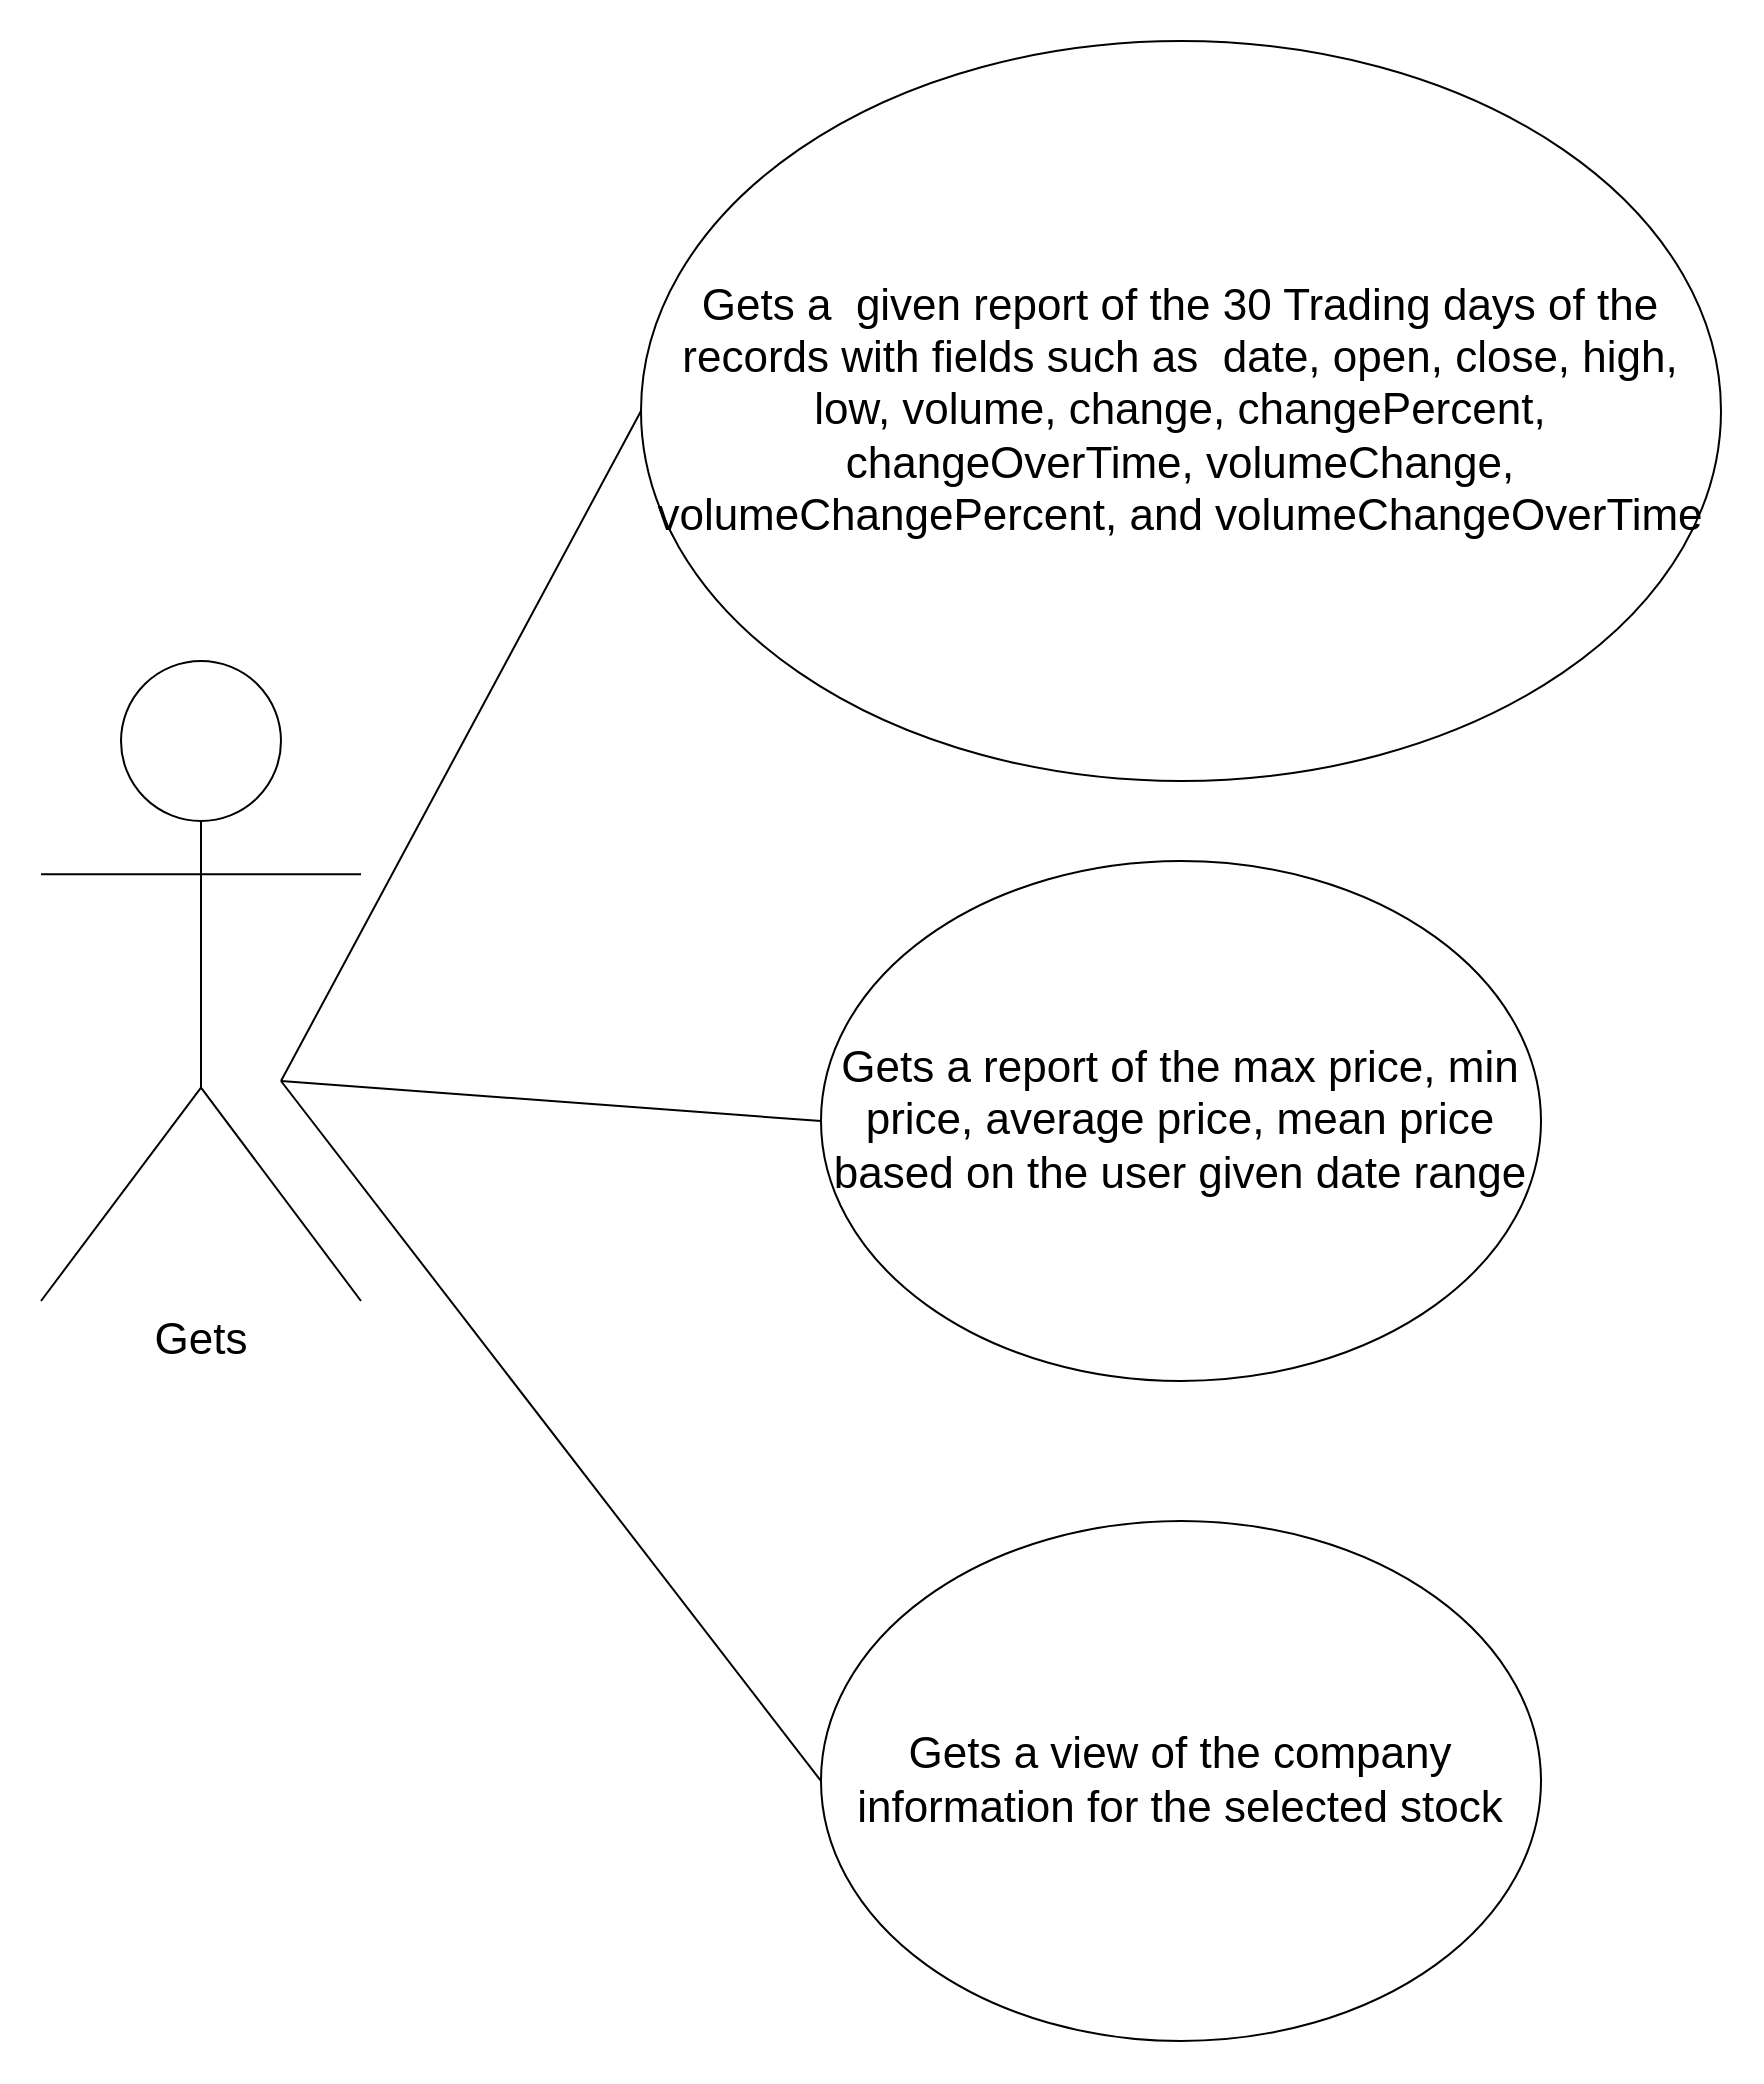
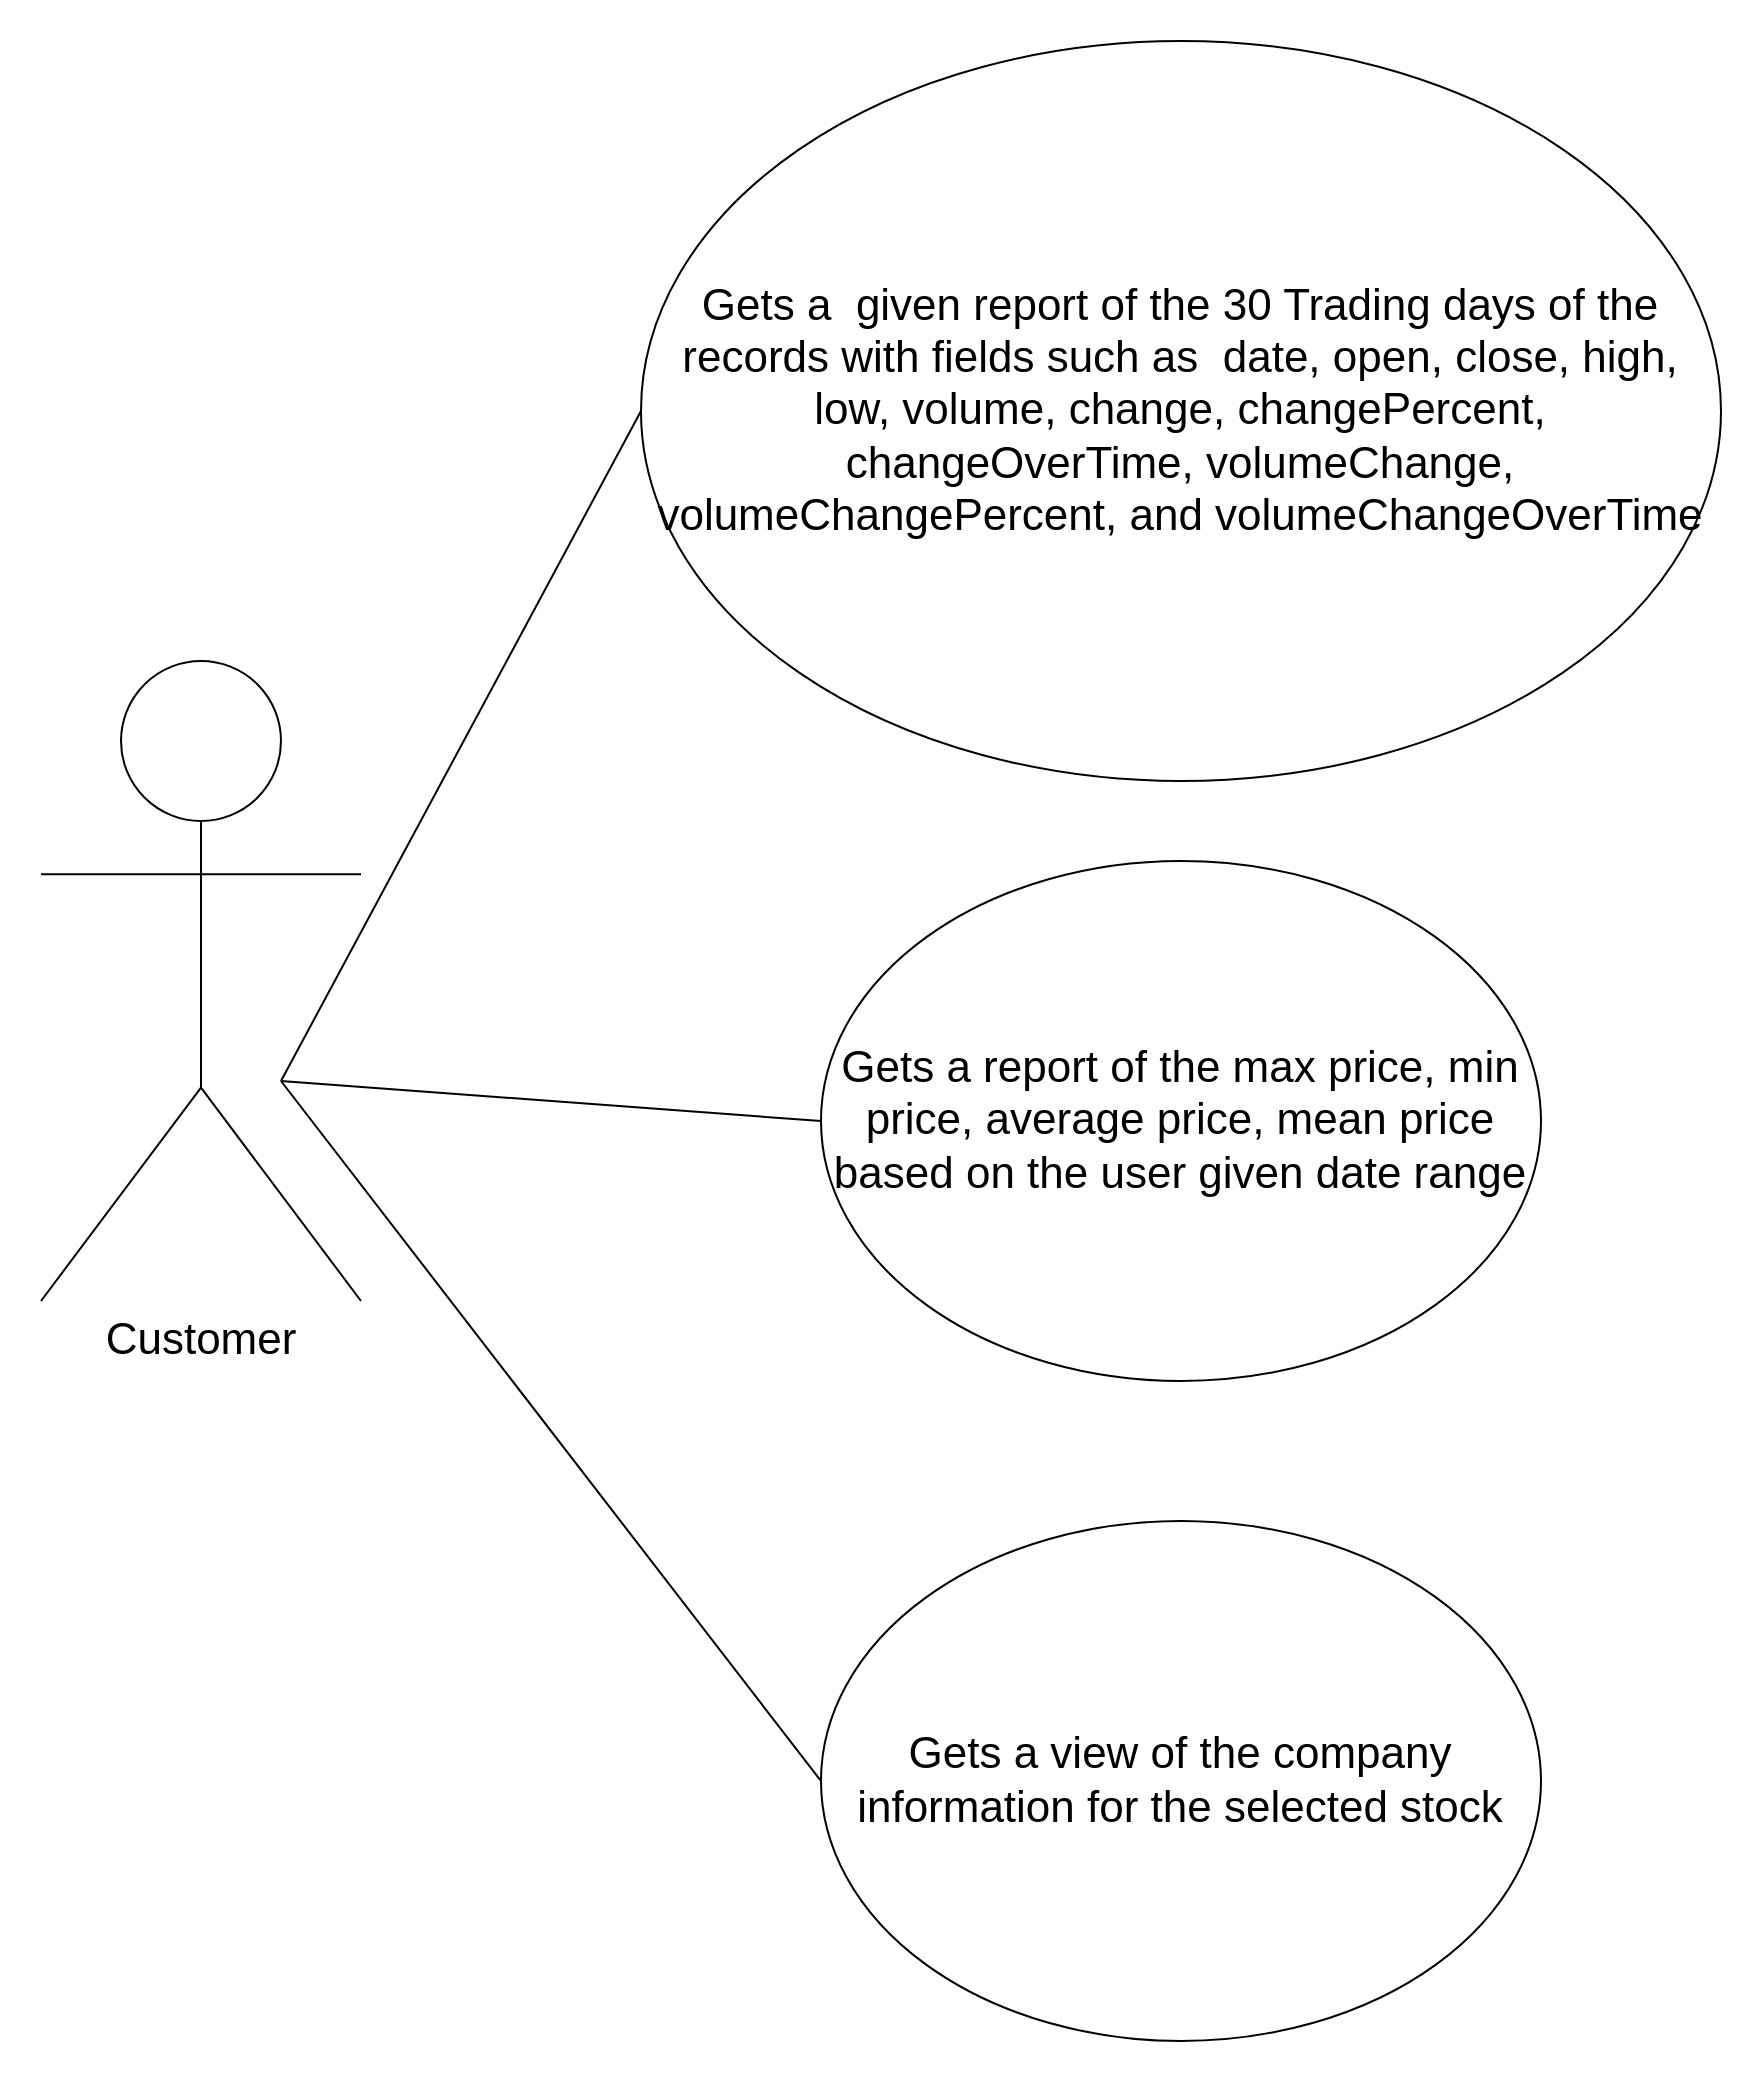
node "Gets": label "Gets" -> "Customer"
